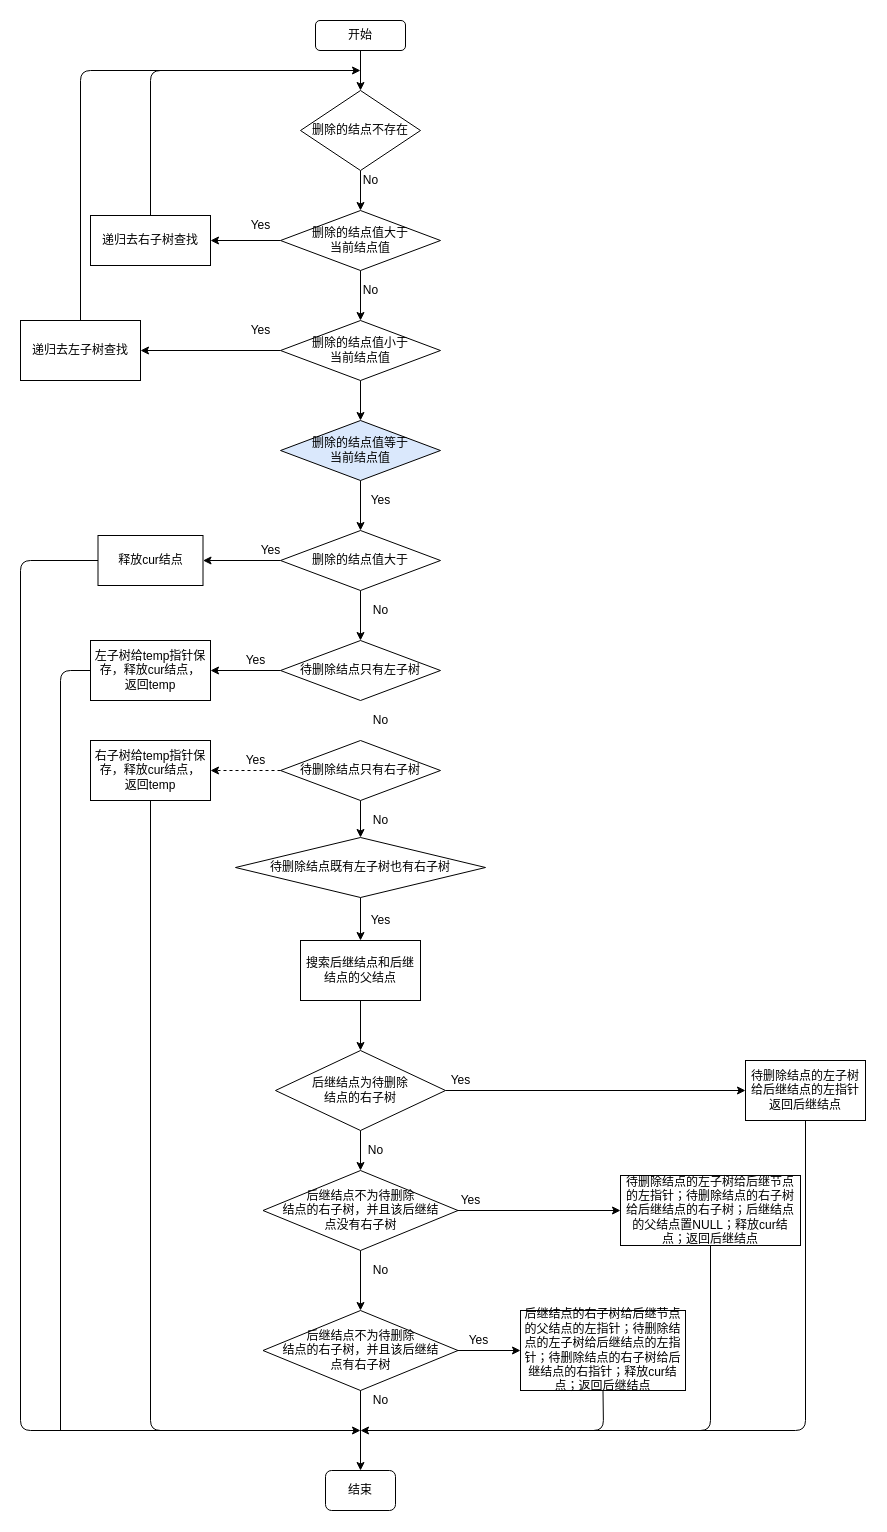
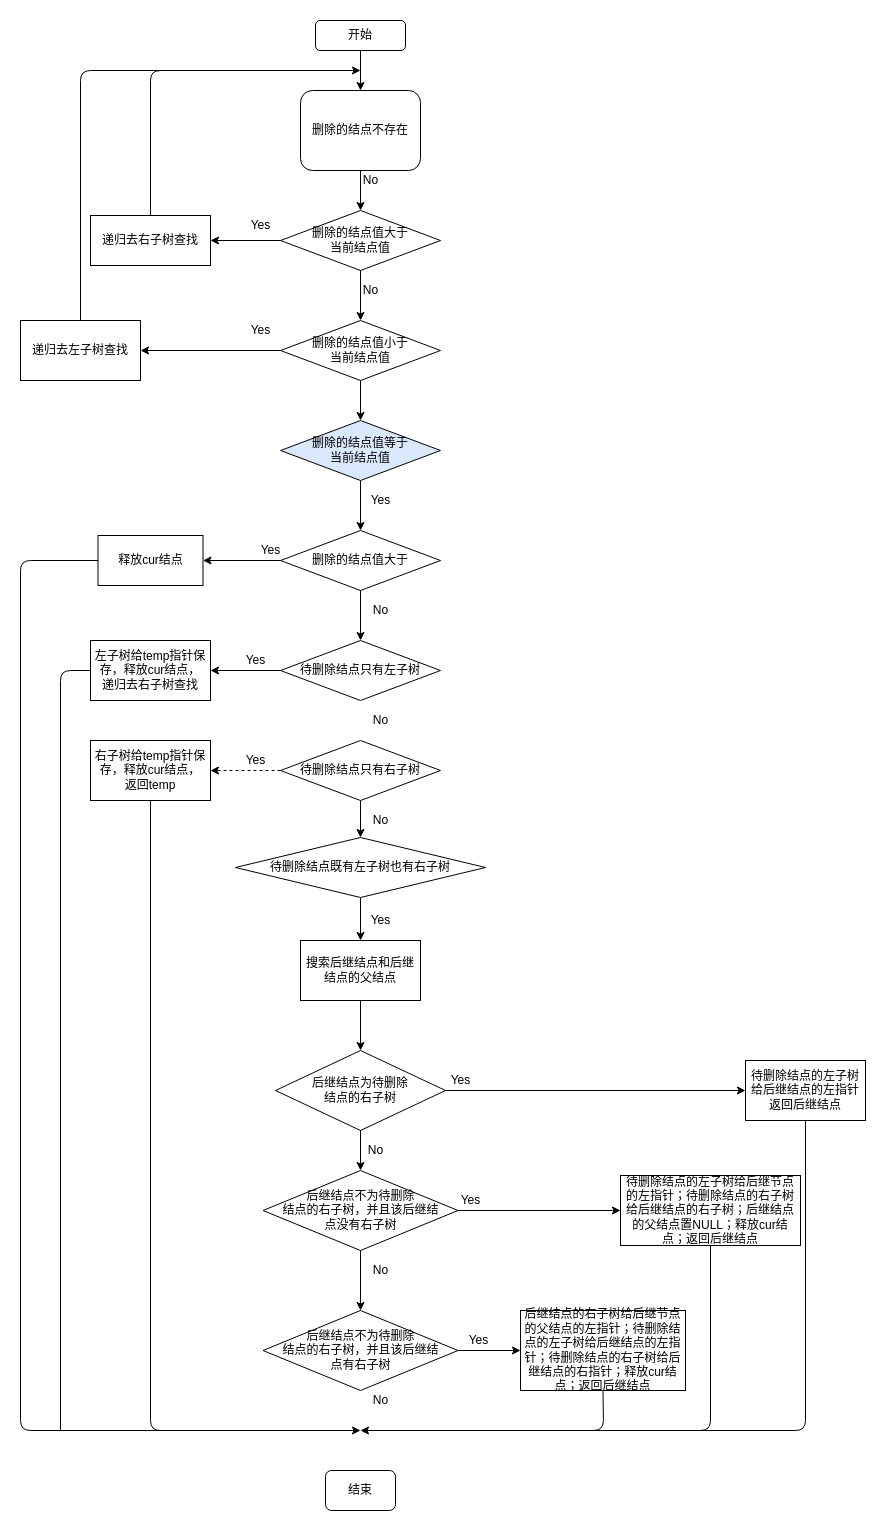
node "删除的结点不存在": shape diamond -> rounded rectangle
node "左子树给temp指针保存，释放cur结点， 返回temp": label "左子树给temp指针保存，释放cur结点， 返回temp" -> "左子树给temp指针保存，释放cur结点， 递归去右子树查找"
edge "后继结点不为待删除 结点的右子树，并且该后继结 点有右子树" -> "结束": removed
